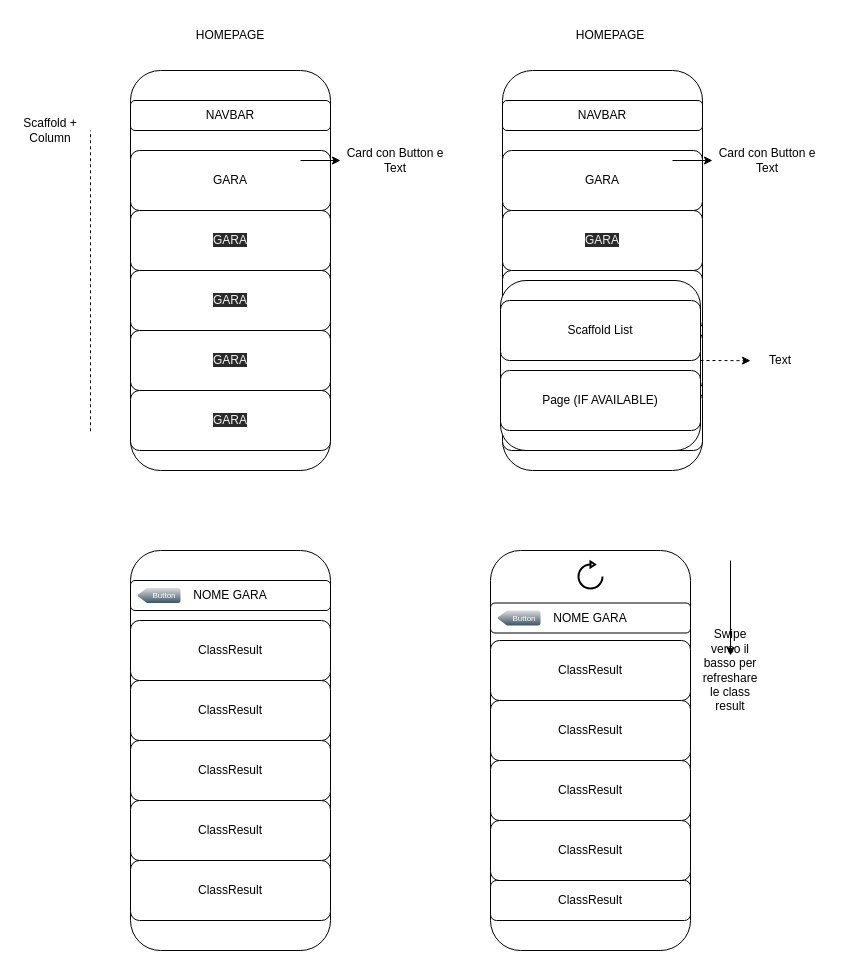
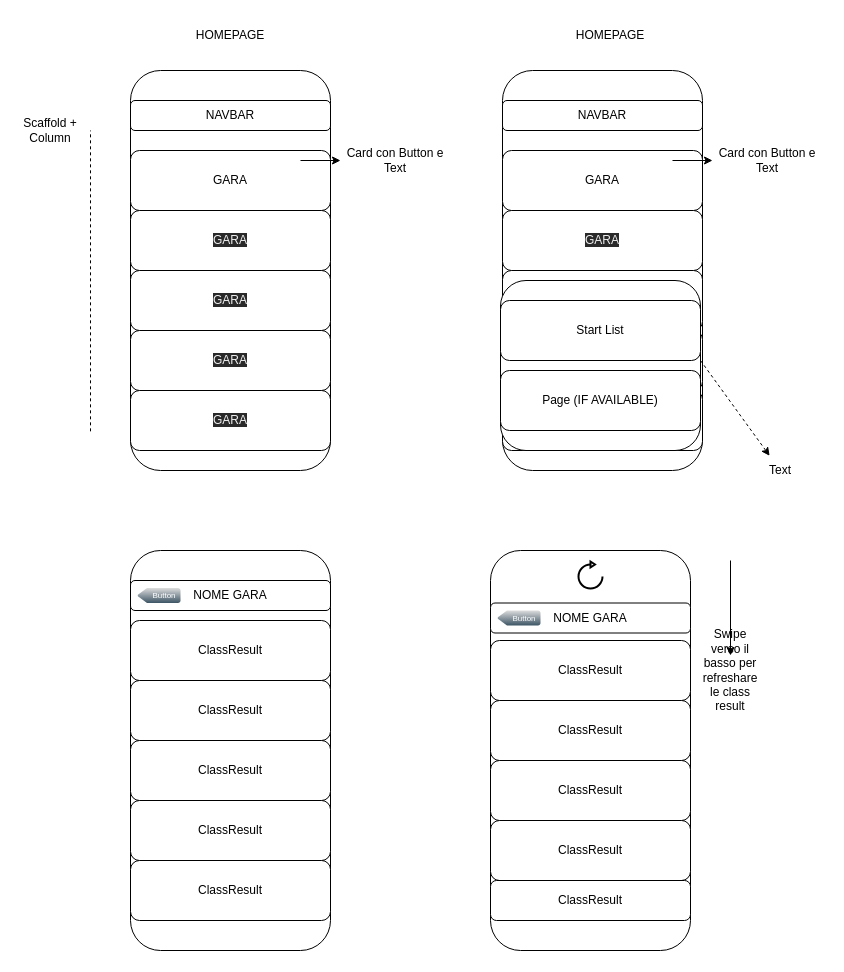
node "Scaffold List": label "Scaffold List" -> "Start List"
node "Text": moved (781, 361) -> (781, 471)
